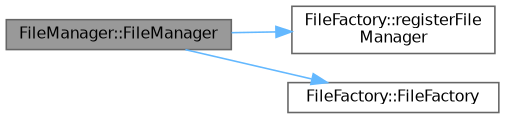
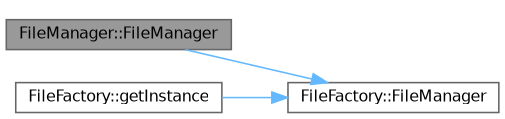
node "FileFactory::registerFile Manager": removed
node "FileFactory::getInstance": added
node "FileFactory::FileFactory": label "FileFactory::FileFactory" -> "FileFactory::FileManager"
